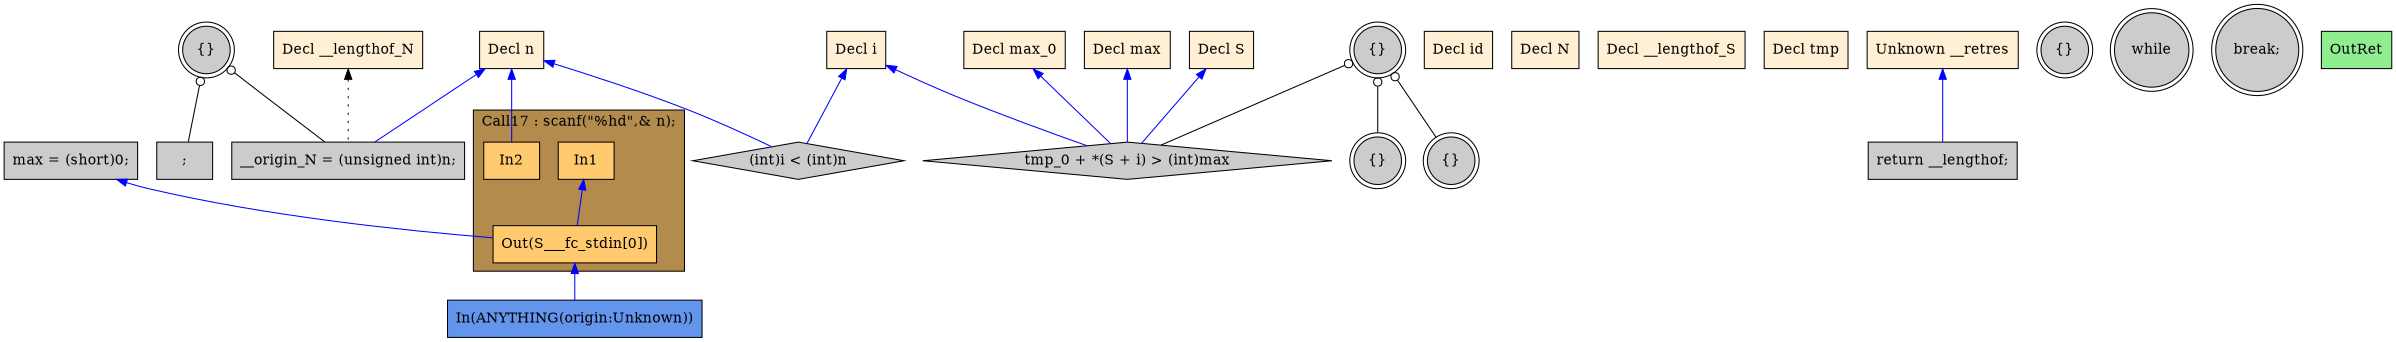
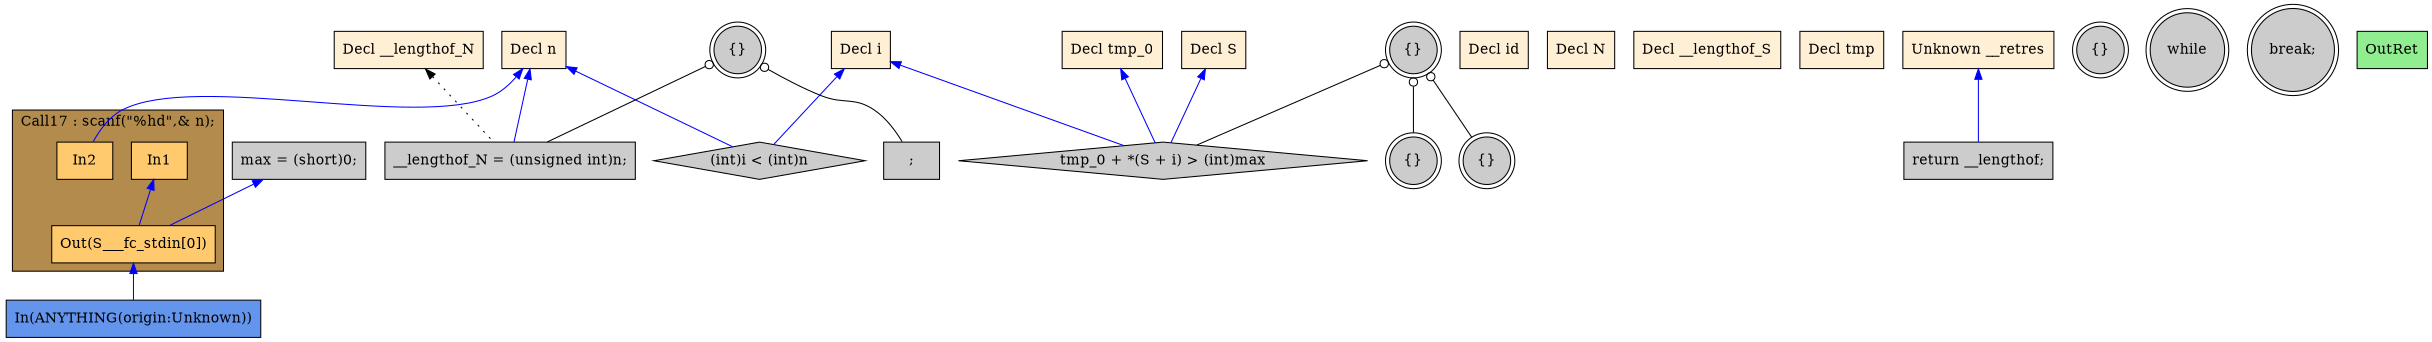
node "Decl max_0": label "Decl max_0" -> "Decl tmp_0"
node "Decl max": removed
node "__origin_N = (unsigned int)n;": label "__origin_N = (unsigned int)n;" -> "__lengthof_N = (unsigned int)n;"
